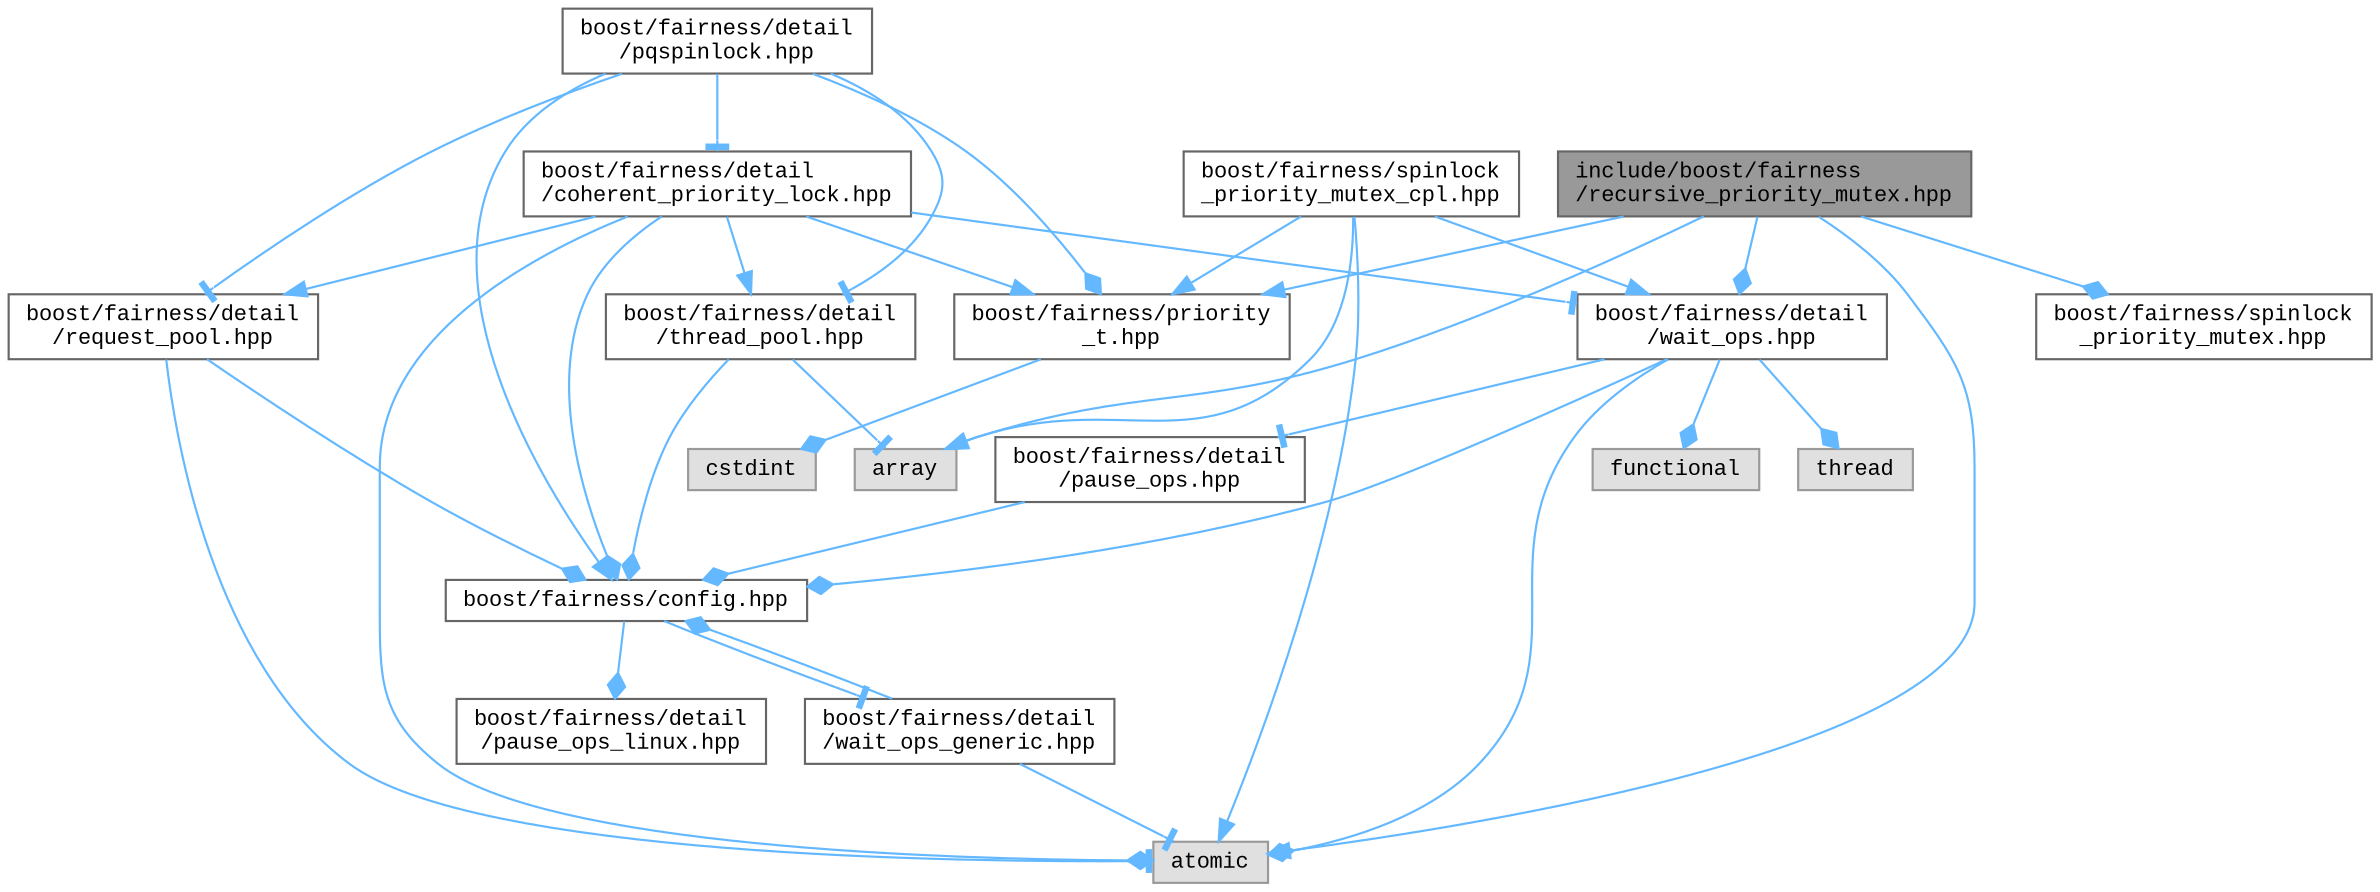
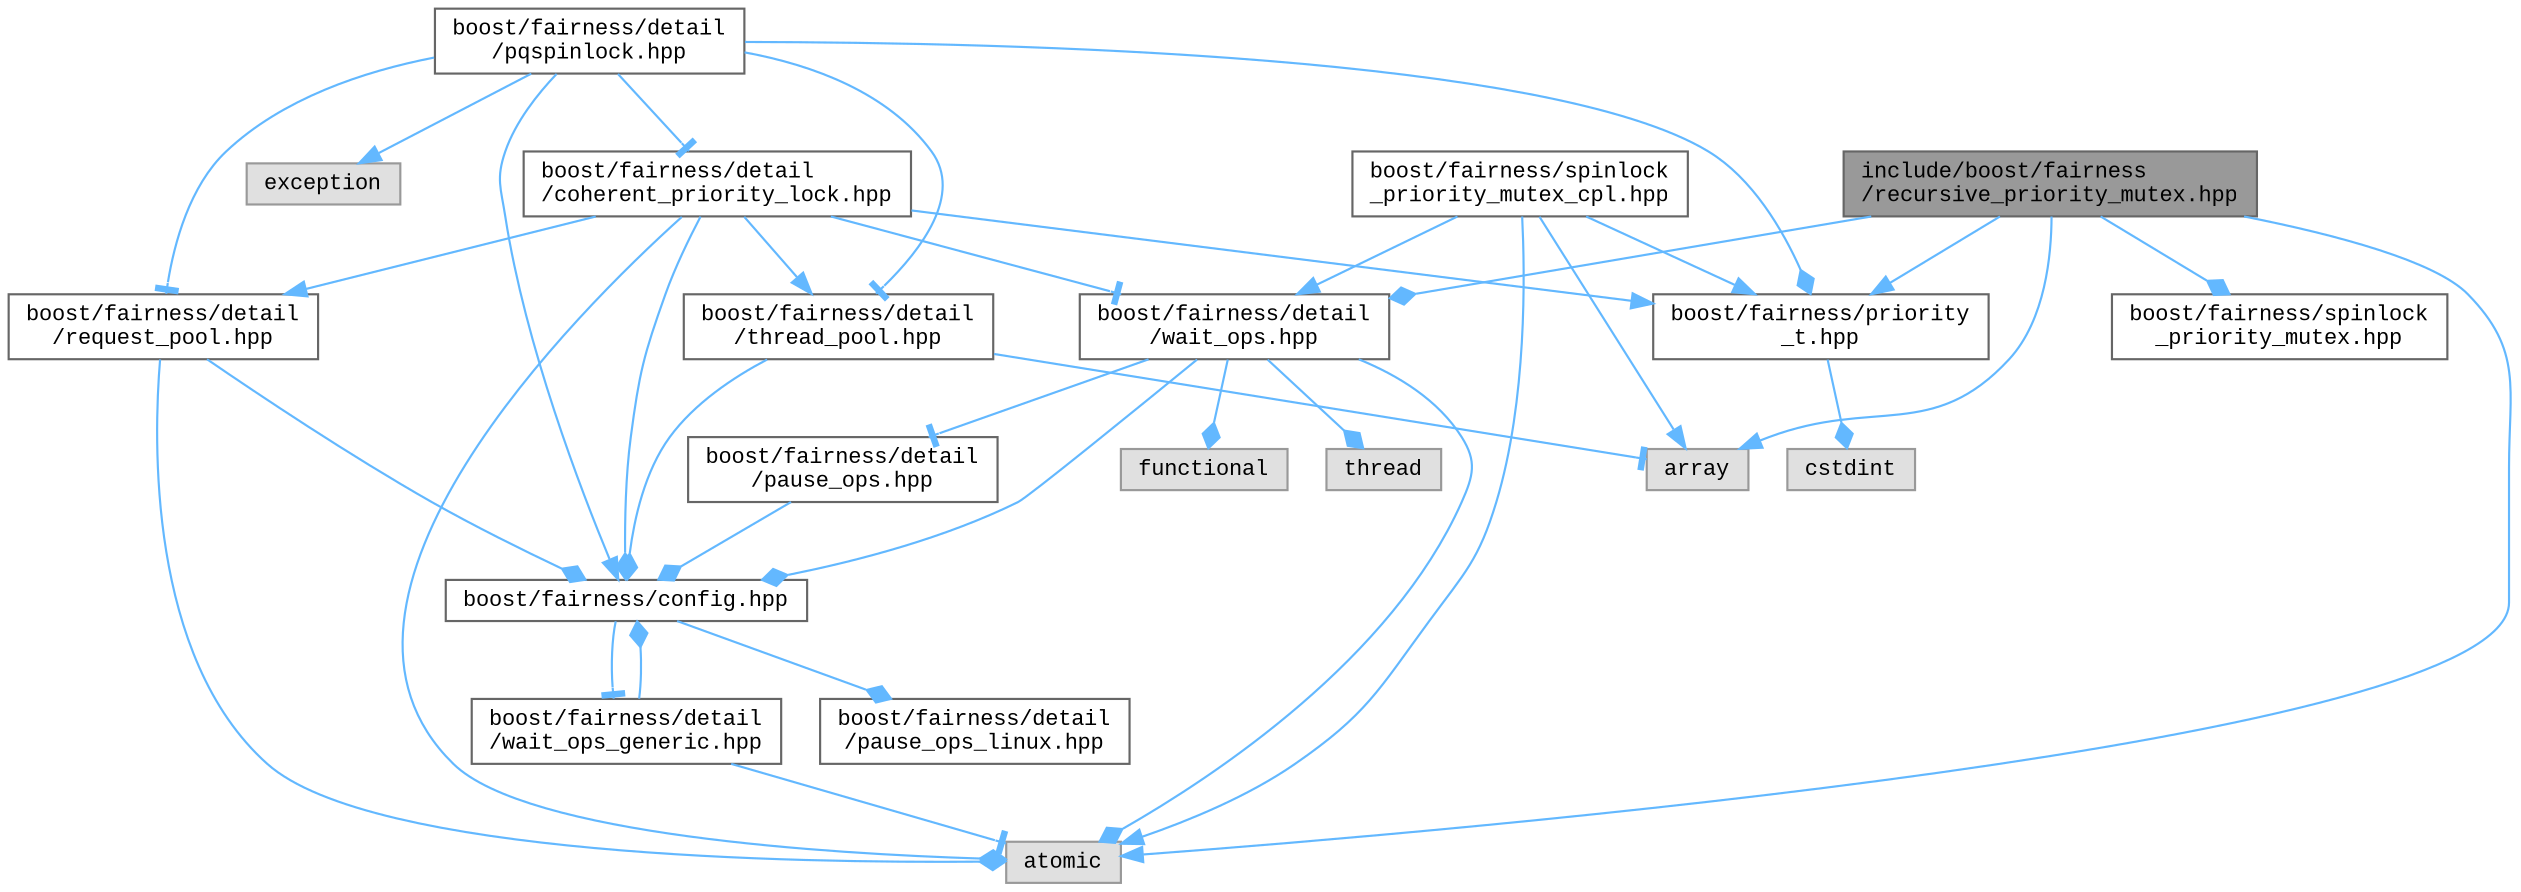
node "exception": added
edge "boost/fairness/detail /request_pool.hpp" -> "atomic": arrowhead tee -> diamond
